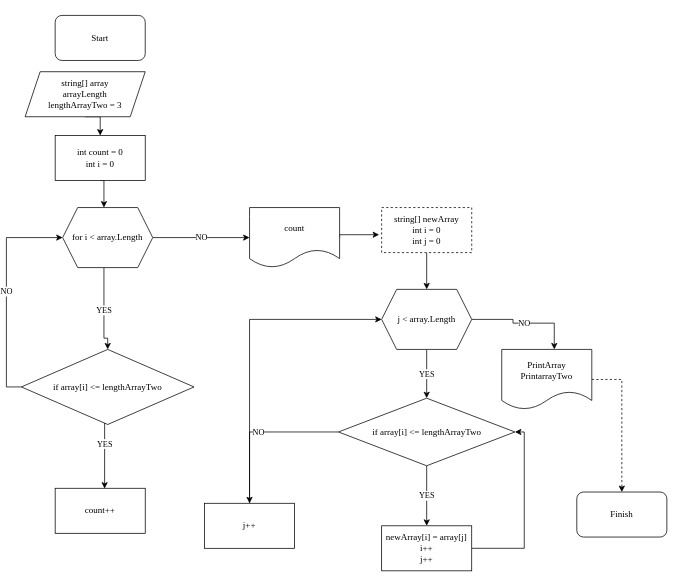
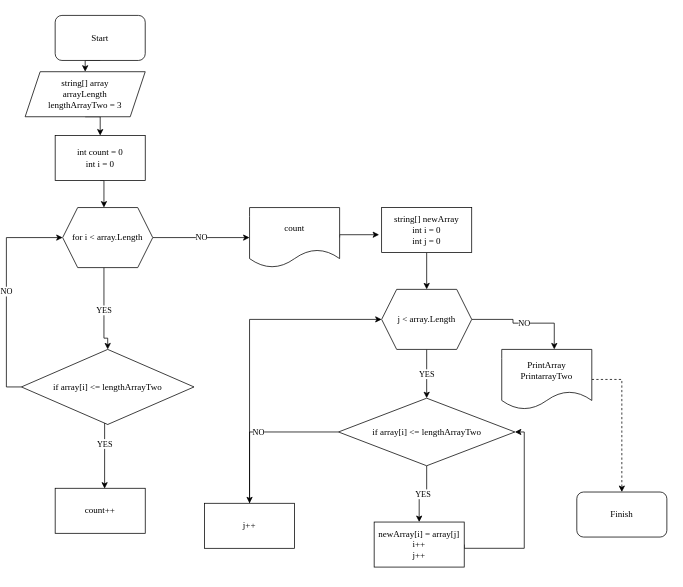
edge "Start" -> "string[] arrayarrayLengthlengthArrayTwo = 3": added
node "string[] newArray int i = 0 int j = 0": style dashed -> solid
node "newArray[i] = array[j] i++ j++": moved (426, 548) -> (419, 544)
